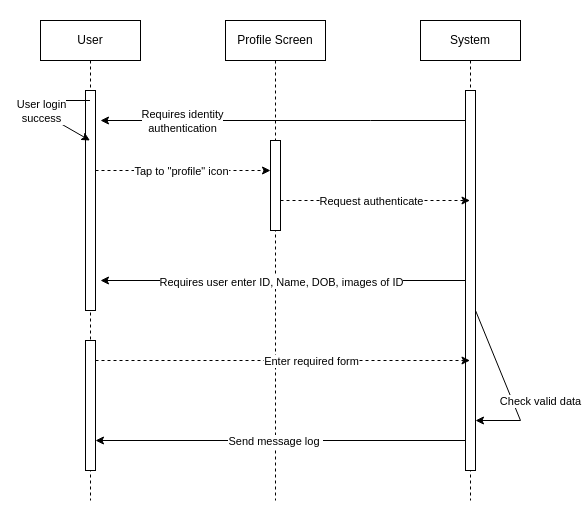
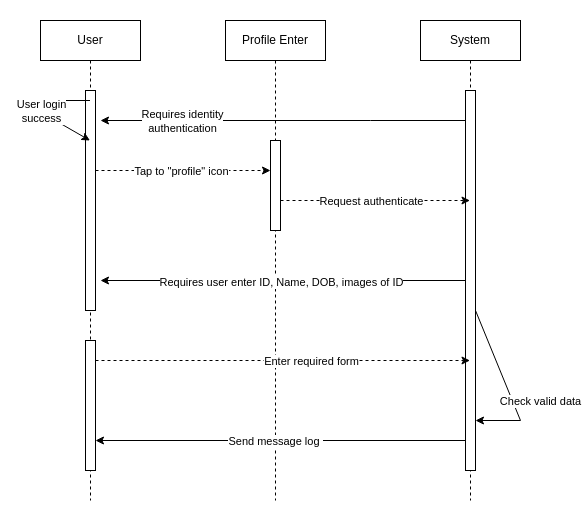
node "Profile Screen": label "Profile Screen" -> "Profile Enter"
